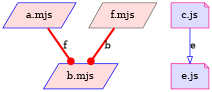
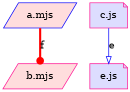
node "f.mjs": removed
node "b.mjs": color blue -> deeppink
